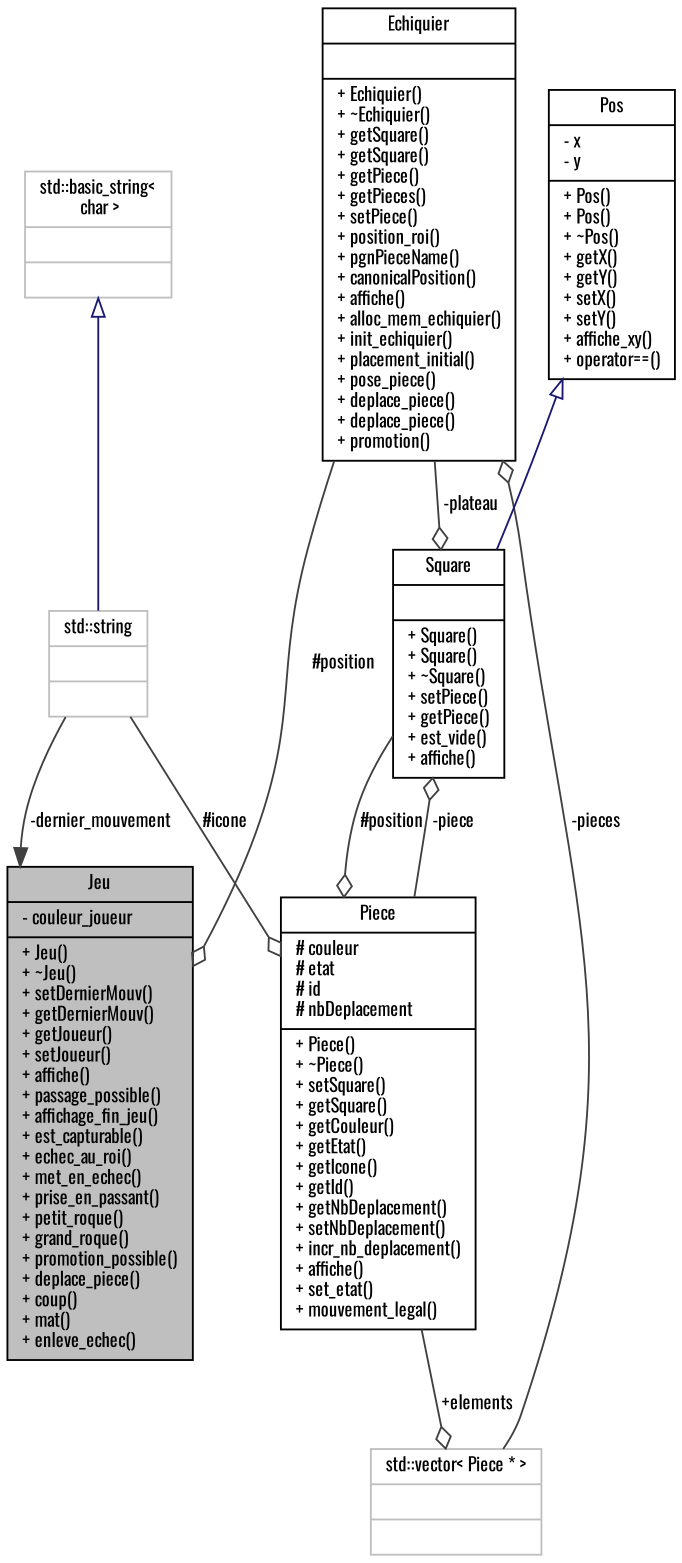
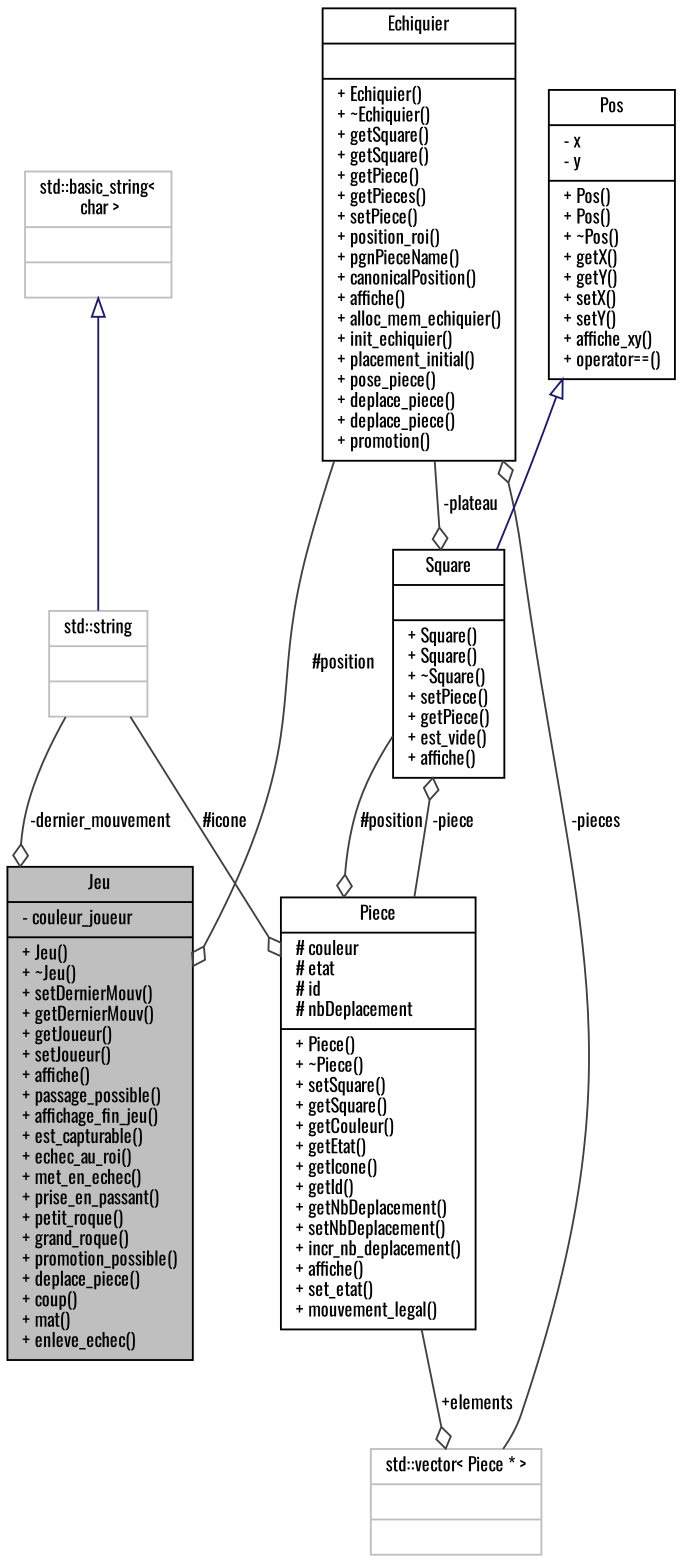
edge "std::string" -> "Jeu": arrowhead normal -> odiamond
